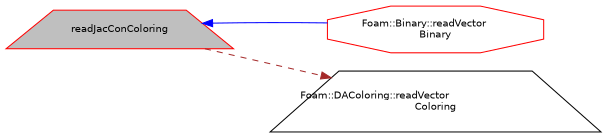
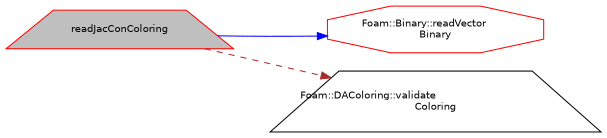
edge "Foam::Binary::readVector Binary" -> "readJacConColoring": reversed
node "Foam::DAColoring::readVector Coloring": label "Foam::DAColoring::readVector Coloring" -> "Foam::DAColoring::validate Coloring"
